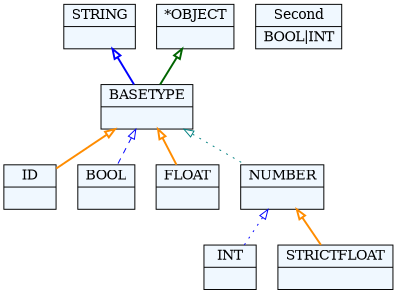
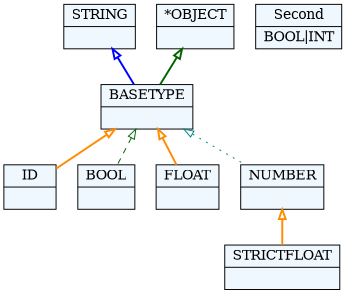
edge "BOOL" -> "BASETYPE": color blue -> darkgreen
node "INT": removed
